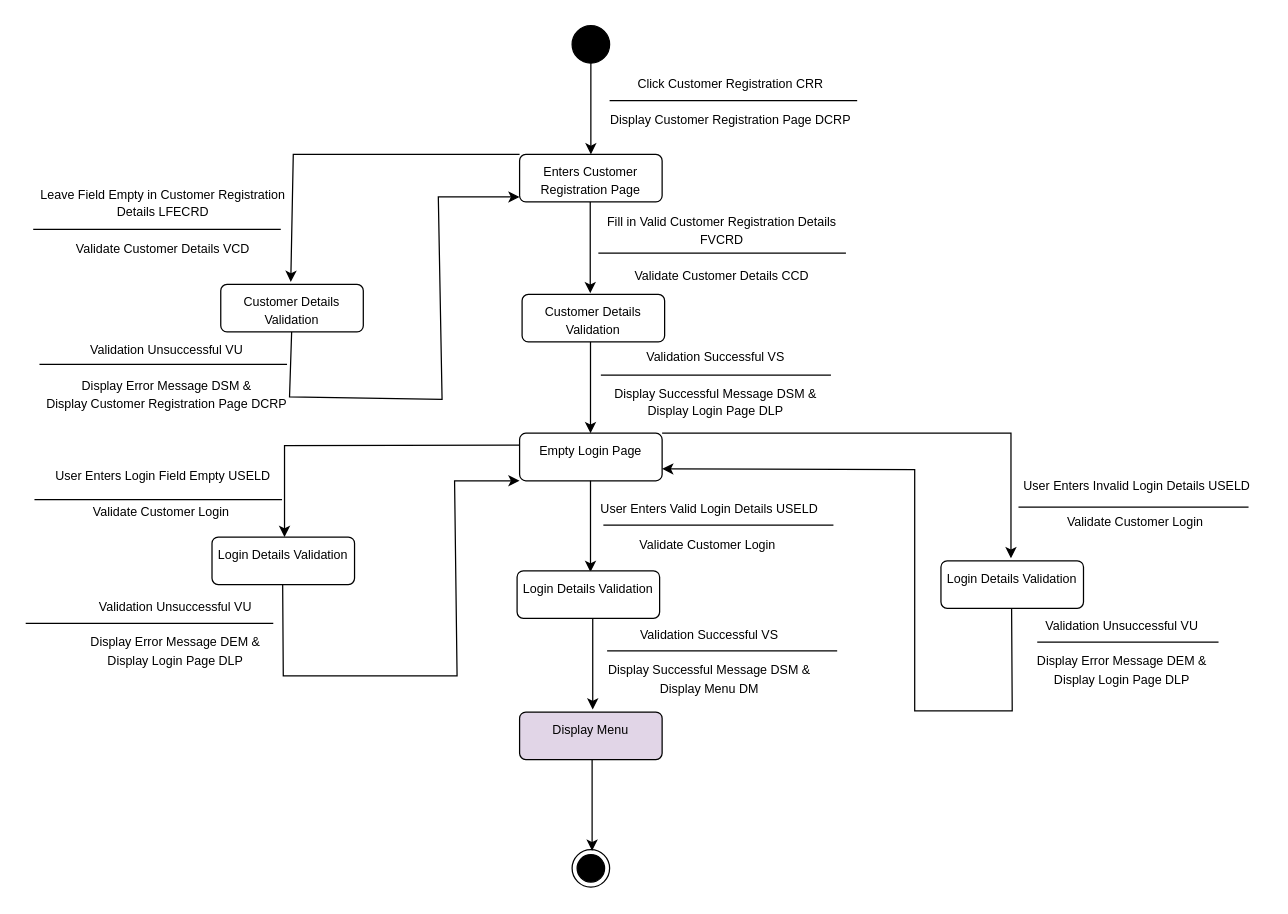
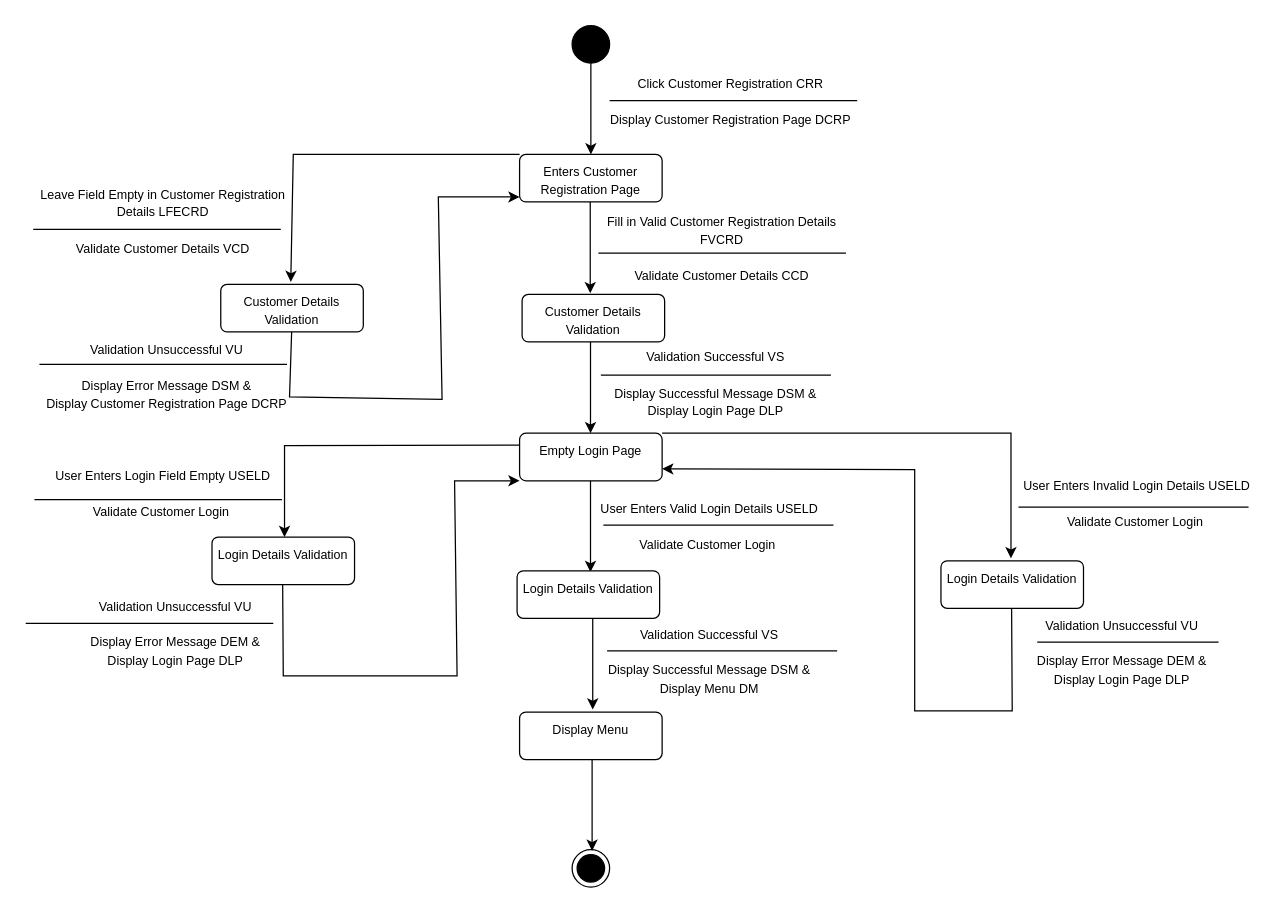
node "Display Menu": fillcolor #e1d5e7 -> #ffffff
